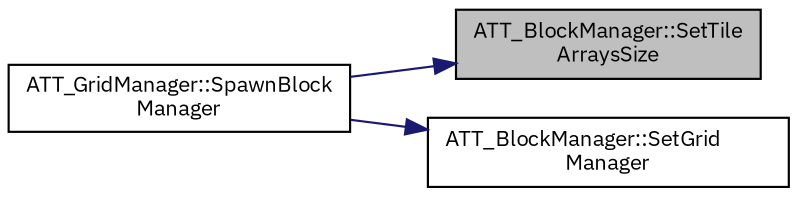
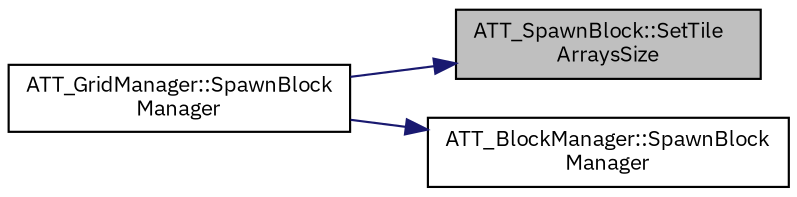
node "ATT_BlockManager::SetTile ArraysSize": label "ATT_BlockManager::SetTile ArraysSize" -> "ATT_SpawnBlock::SetTile ArraysSize"
node "ATT_BlockManager::SetGrid Manager": label "ATT_BlockManager::SetGrid Manager" -> "ATT_BlockManager::SpawnBlock Manager"
